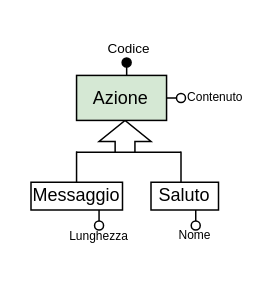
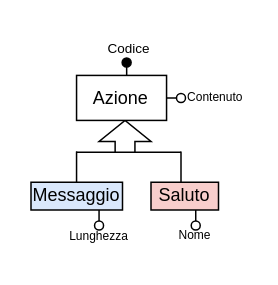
node "Azione": fillcolor #d5e8d4 -> #ffffff
node "Messaggio": fillcolor #ffffff -> #dae8fc
node "Saluto": fillcolor #ffffff -> #f8cecc
